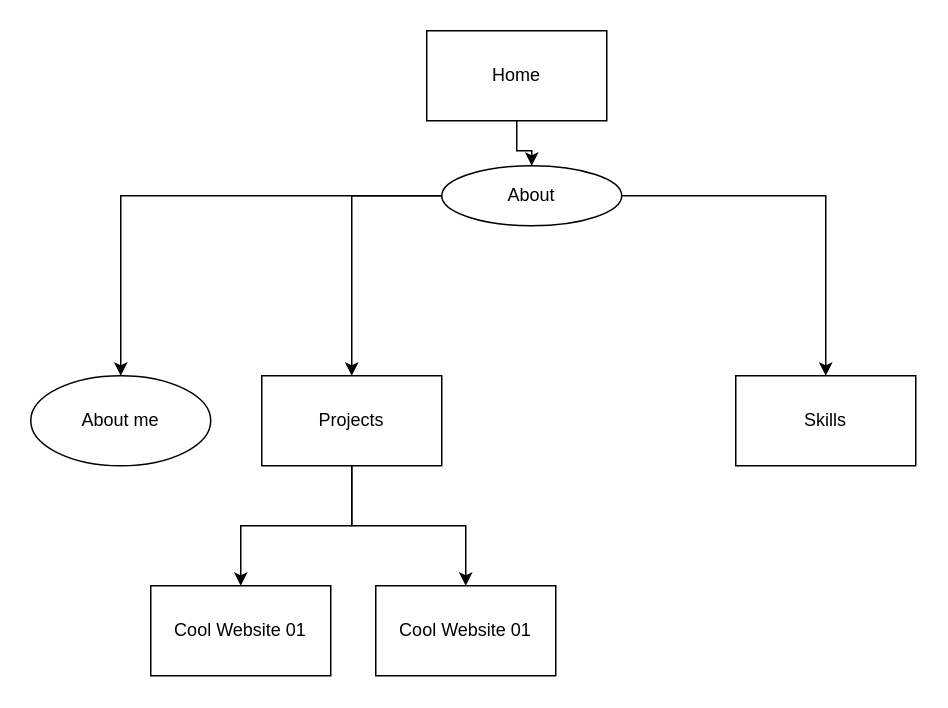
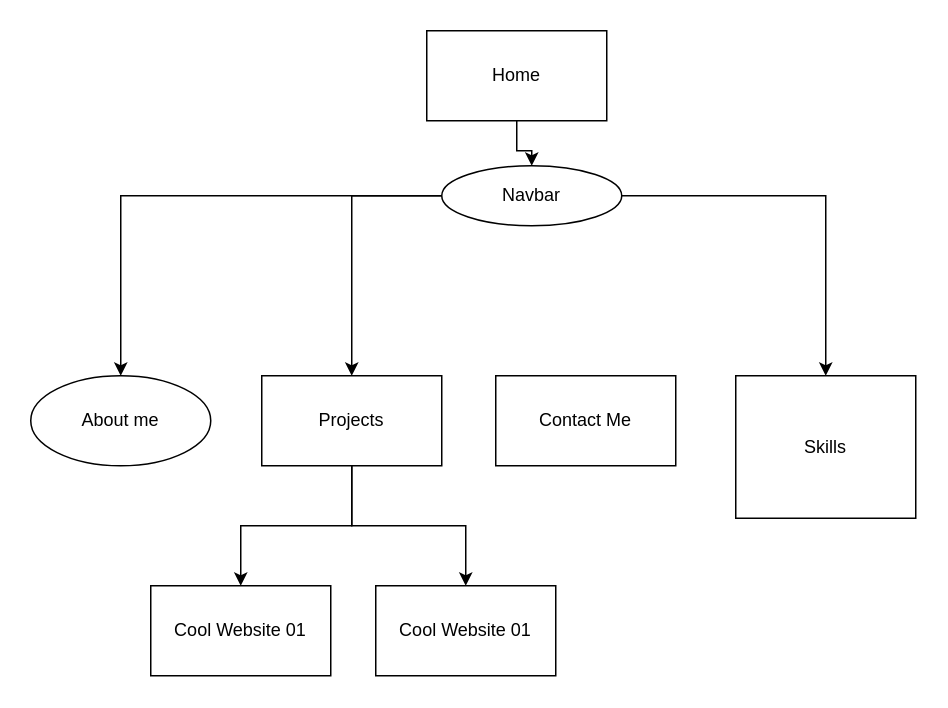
node "About": label "About" -> "Navbar"
node "Contact Me": added
node "Skills": size 180x90 -> 180x143
